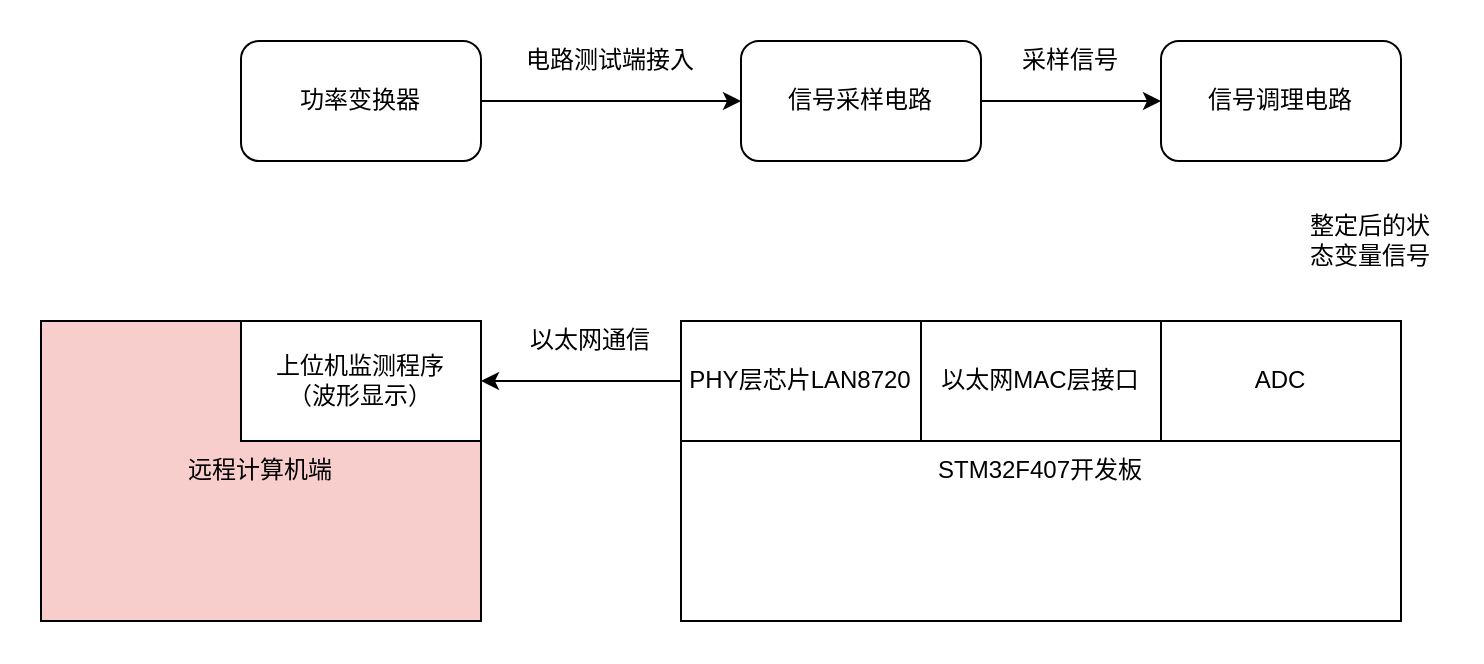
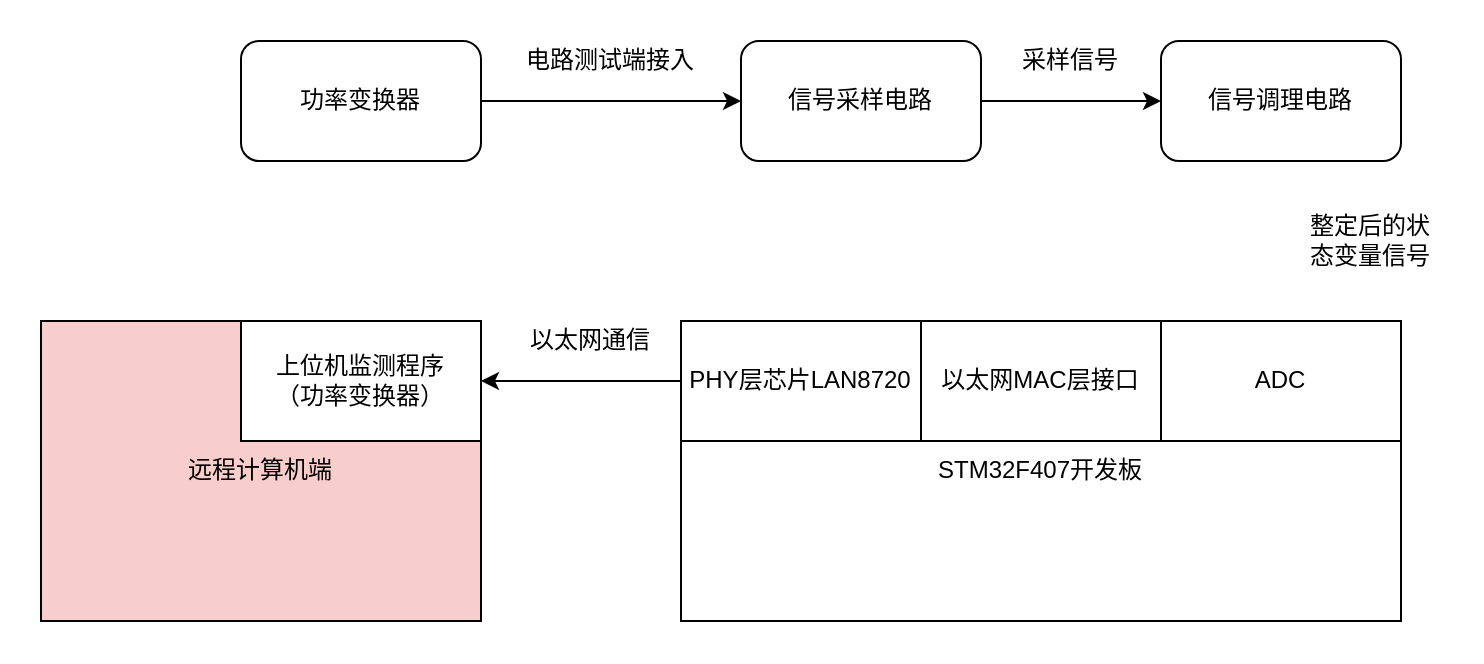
node "上位机监测程序 （波形显示）": label "上位机监测程序 （波形显示）" -> "上位机监测程序 （功率变换器）"
